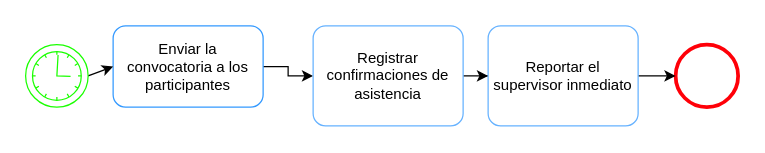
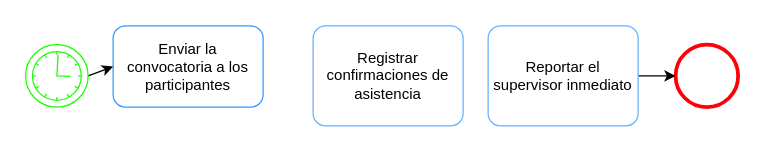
edge "Enviar la convocatoria a los participantes" -> "Registrar confirmaciones de asistencia": removed
edge "Registrar confirmaciones de asistencia" -> "Reportar el supervisor inmediato": removed
